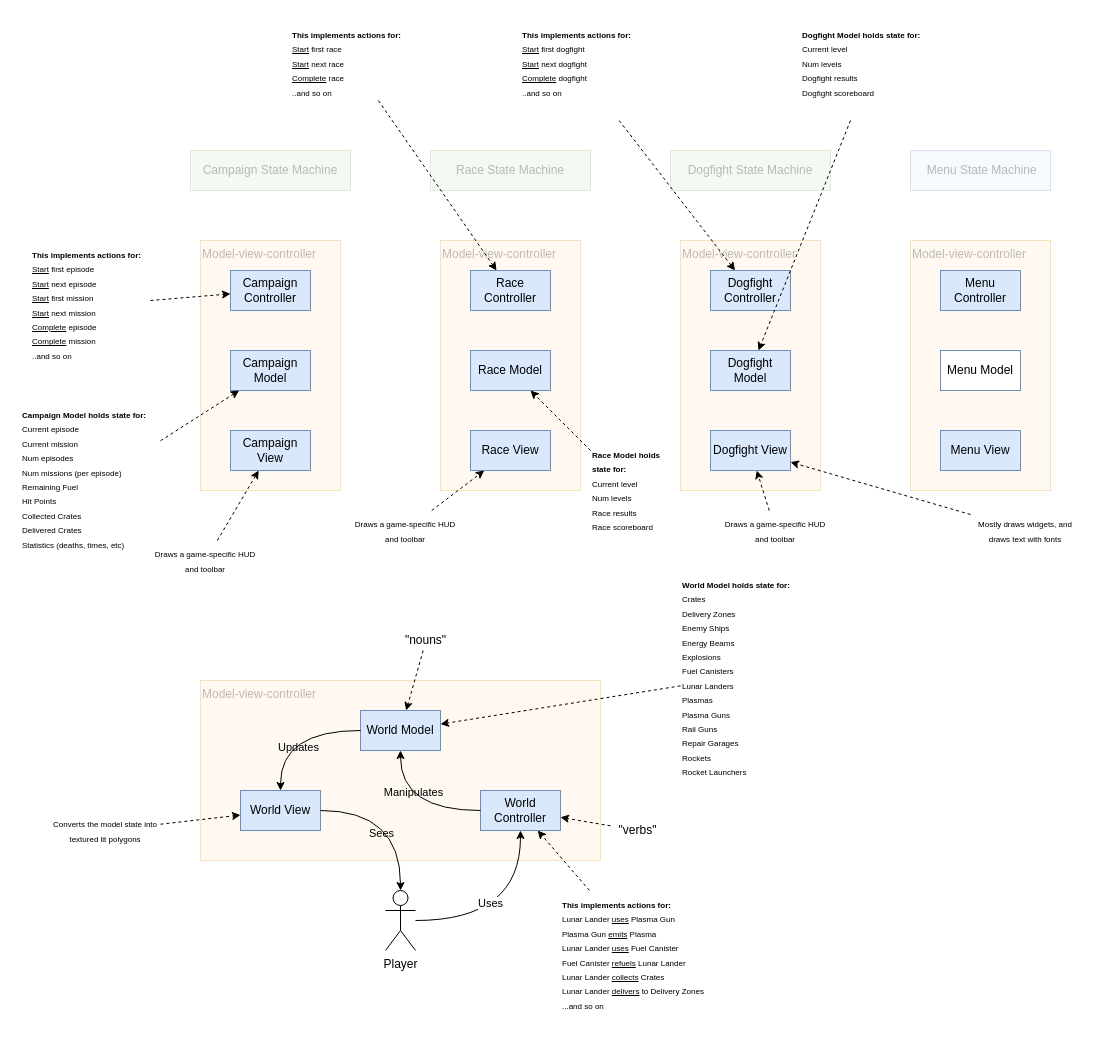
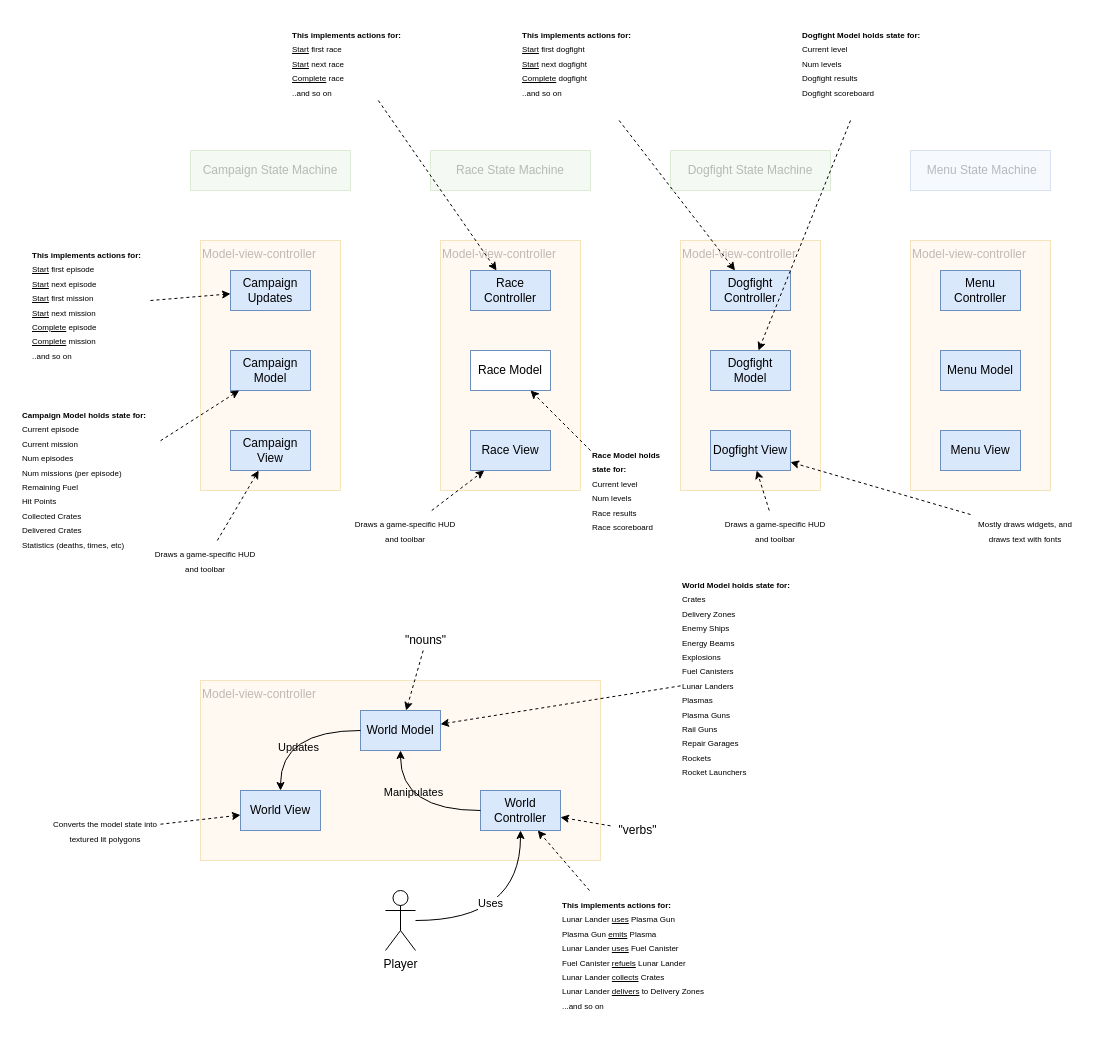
node "Campaign Controller": label "Campaign Controller" -> "Campaign Updates"
node "Race Model": fillcolor #dae8fc -> #ffffff
node "Menu Model": fillcolor #ffffff -> #dae8fc
edge "World View" -> "Player": removed, label "Sees"
